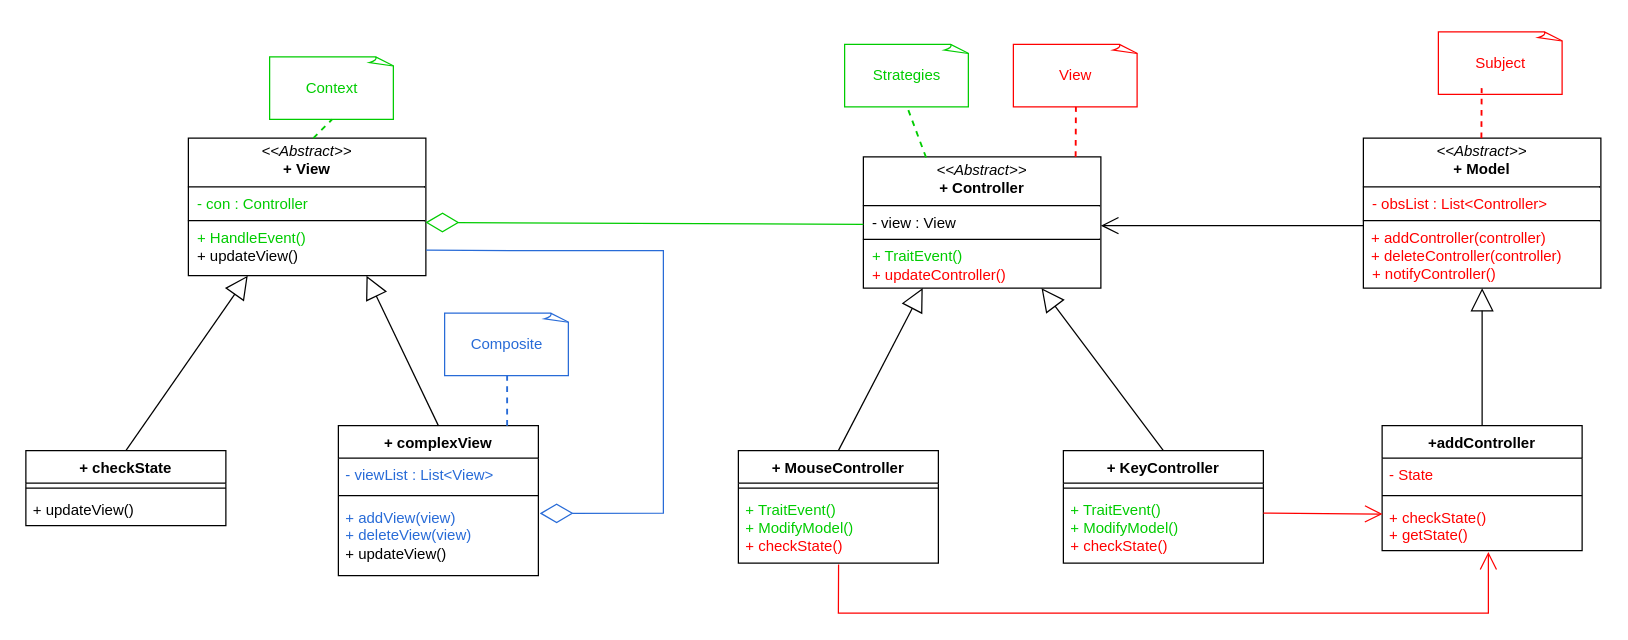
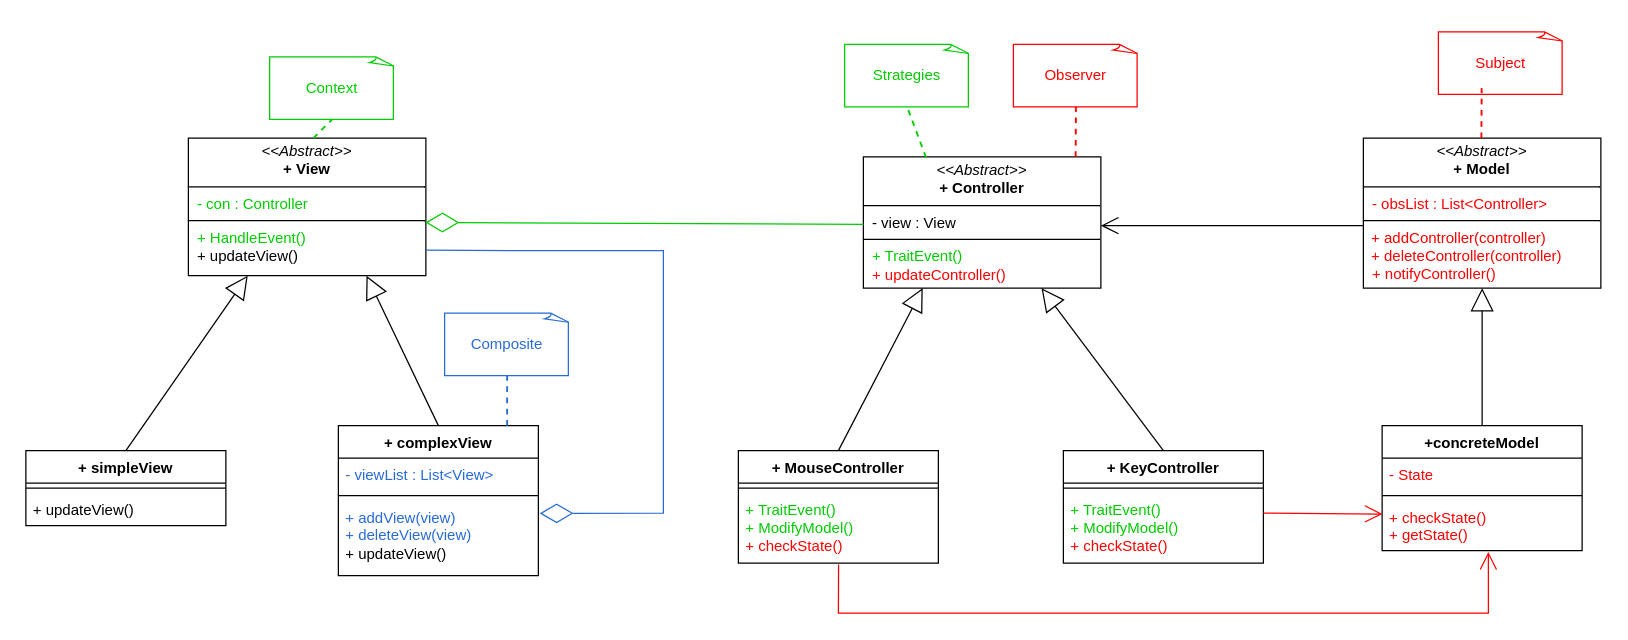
node "View": label "View" -> "Observer"
node "+addController": label "+addController" -> "+concreteModel"
node "+ checkState": label "+ checkState" -> "+ simpleView"
